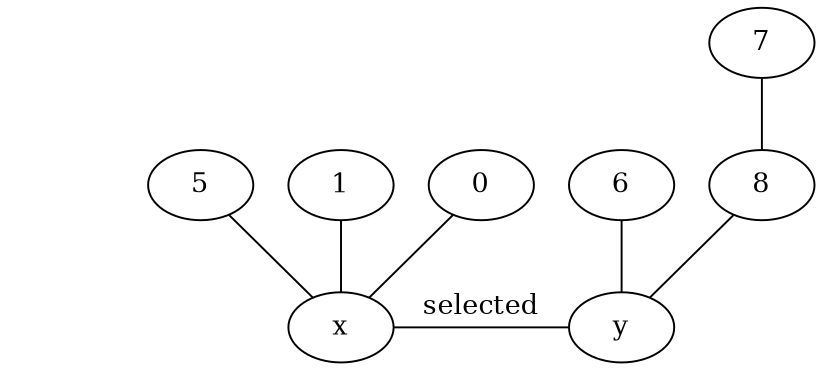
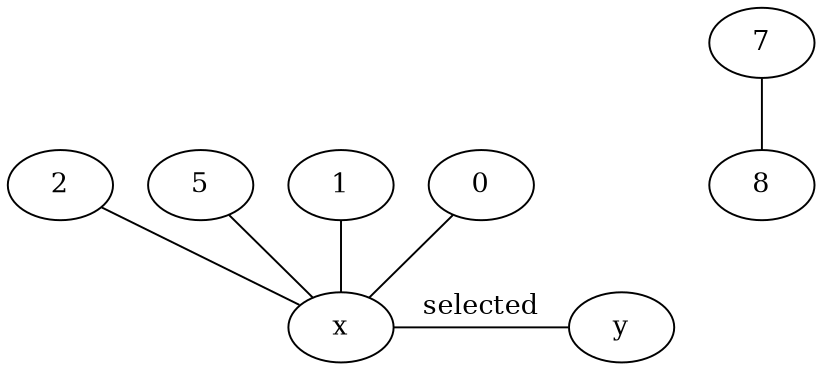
node "2": added
node "6": removed
edge "8" -- "y": removed
